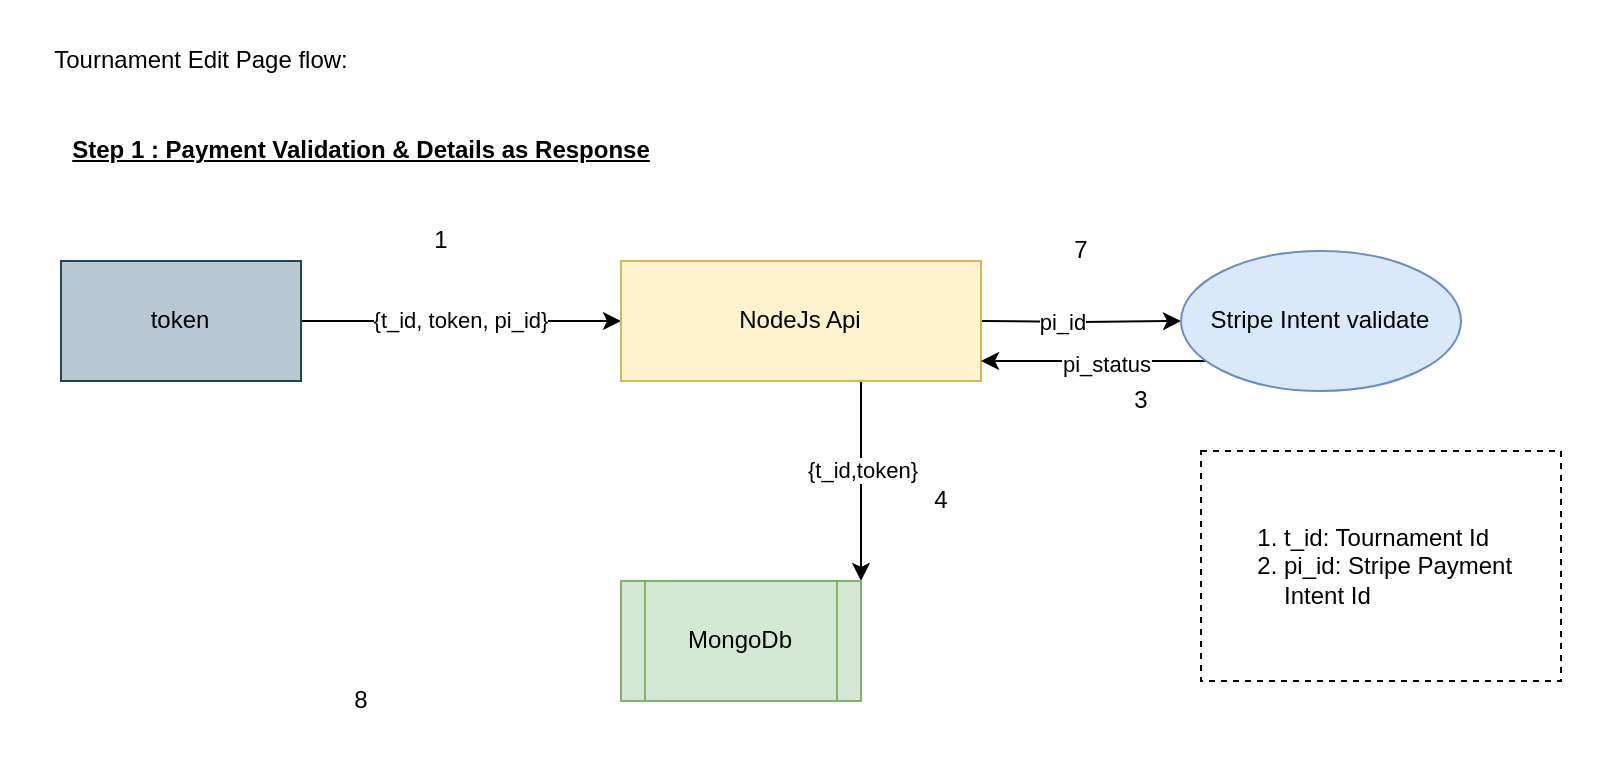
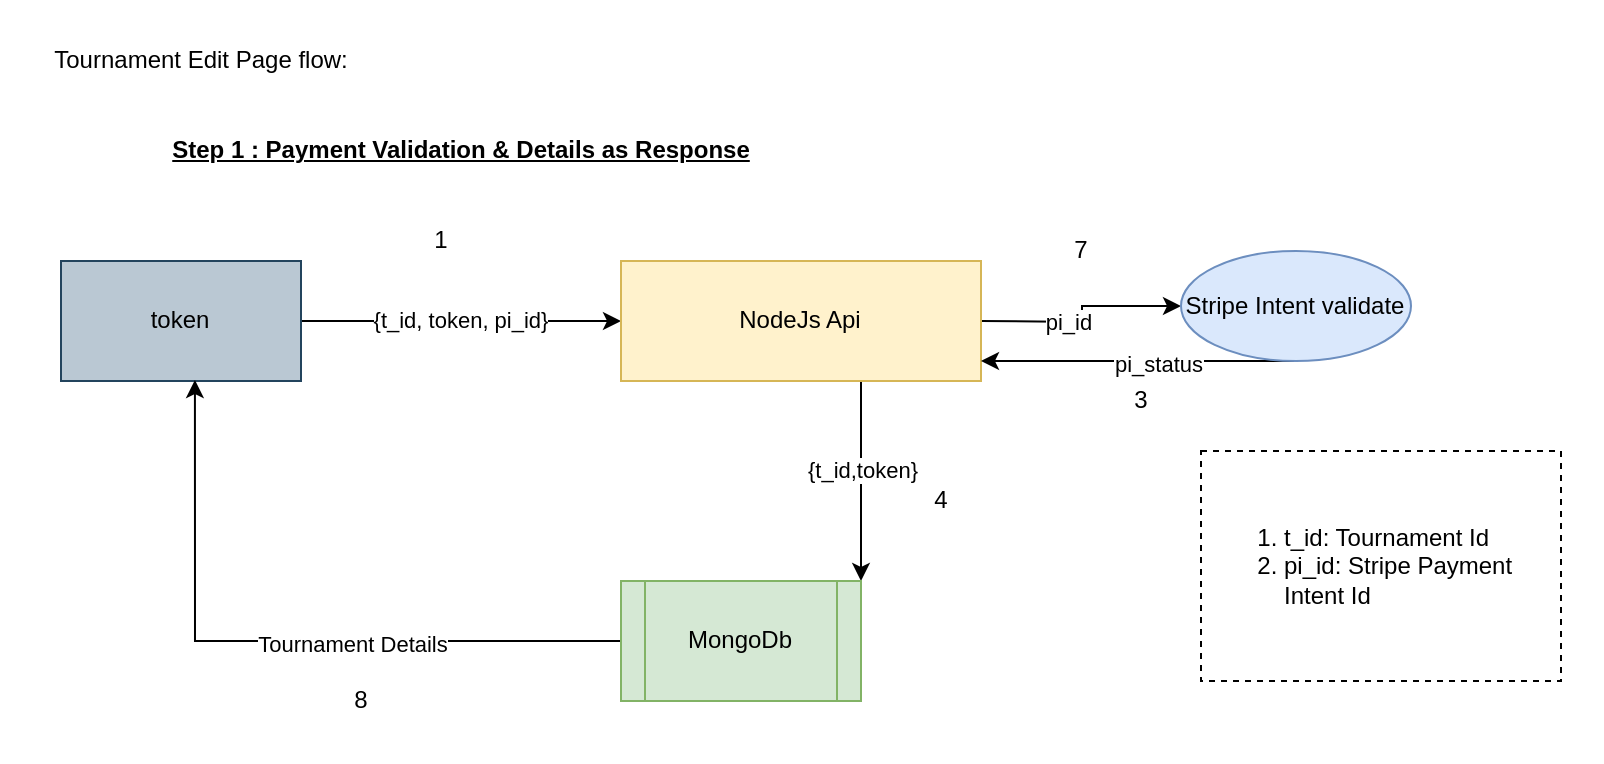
node "Step 1 : Payment Validation & Details as Response": moved (361, 151) -> (461, 151)
node "Stripe Intent validate": size 280x140 -> 230x110
edge "MongoDb" -> "token": added, label "Tournament Details"
